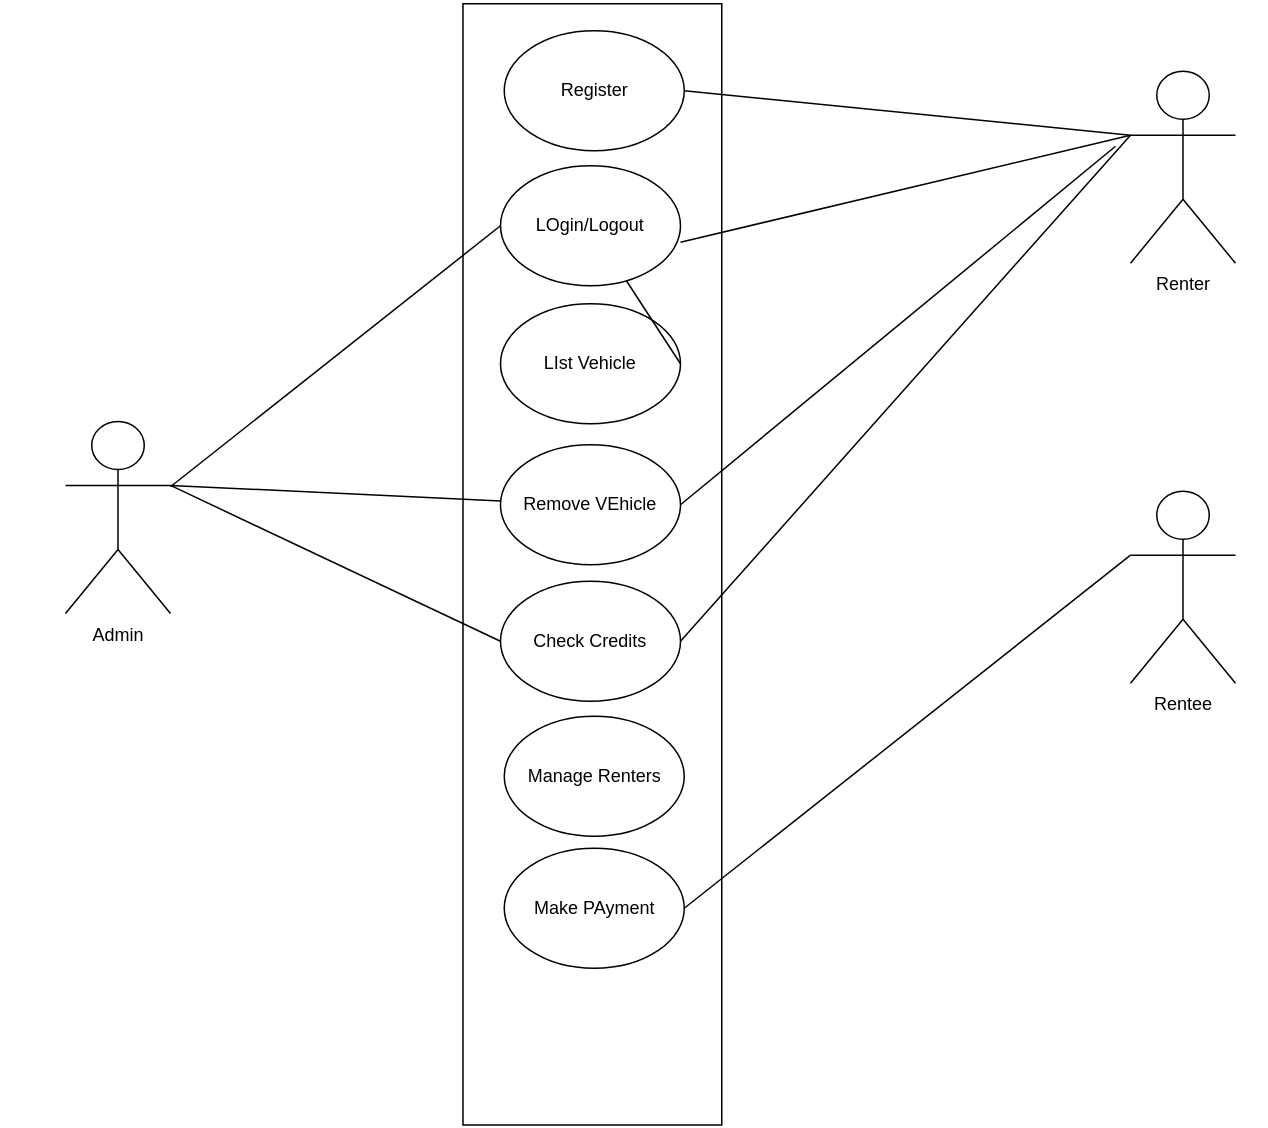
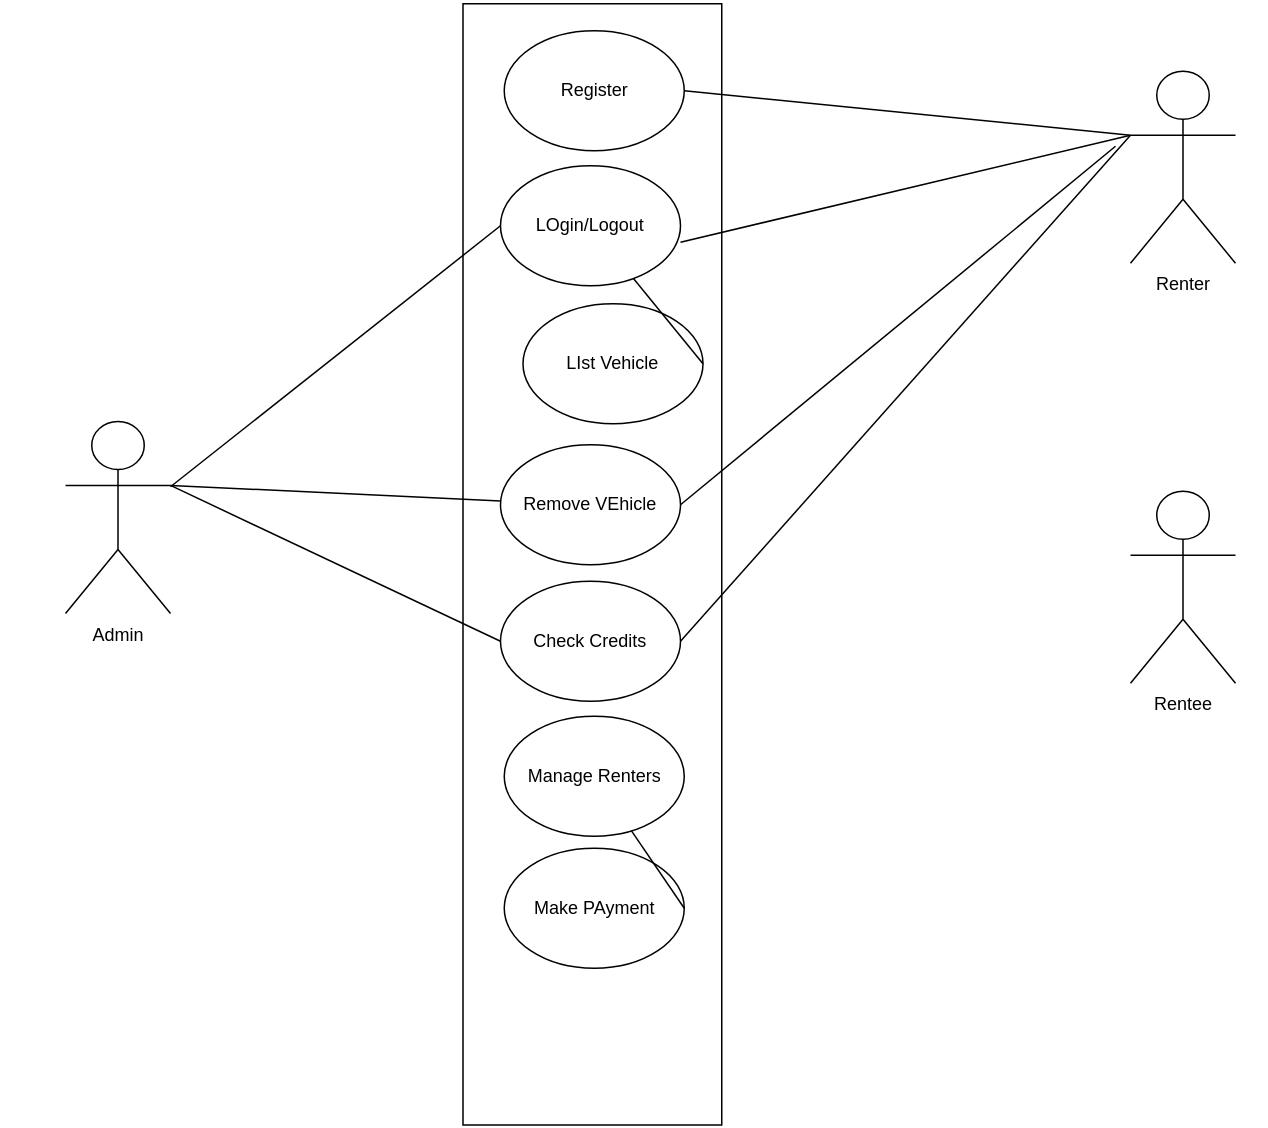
node "LIst Vehicle": moved (590, 364) -> (613, 364)
edge "Rentee" -- "Make PAyment": now "Manage Renters" -- "Make PAyment"
